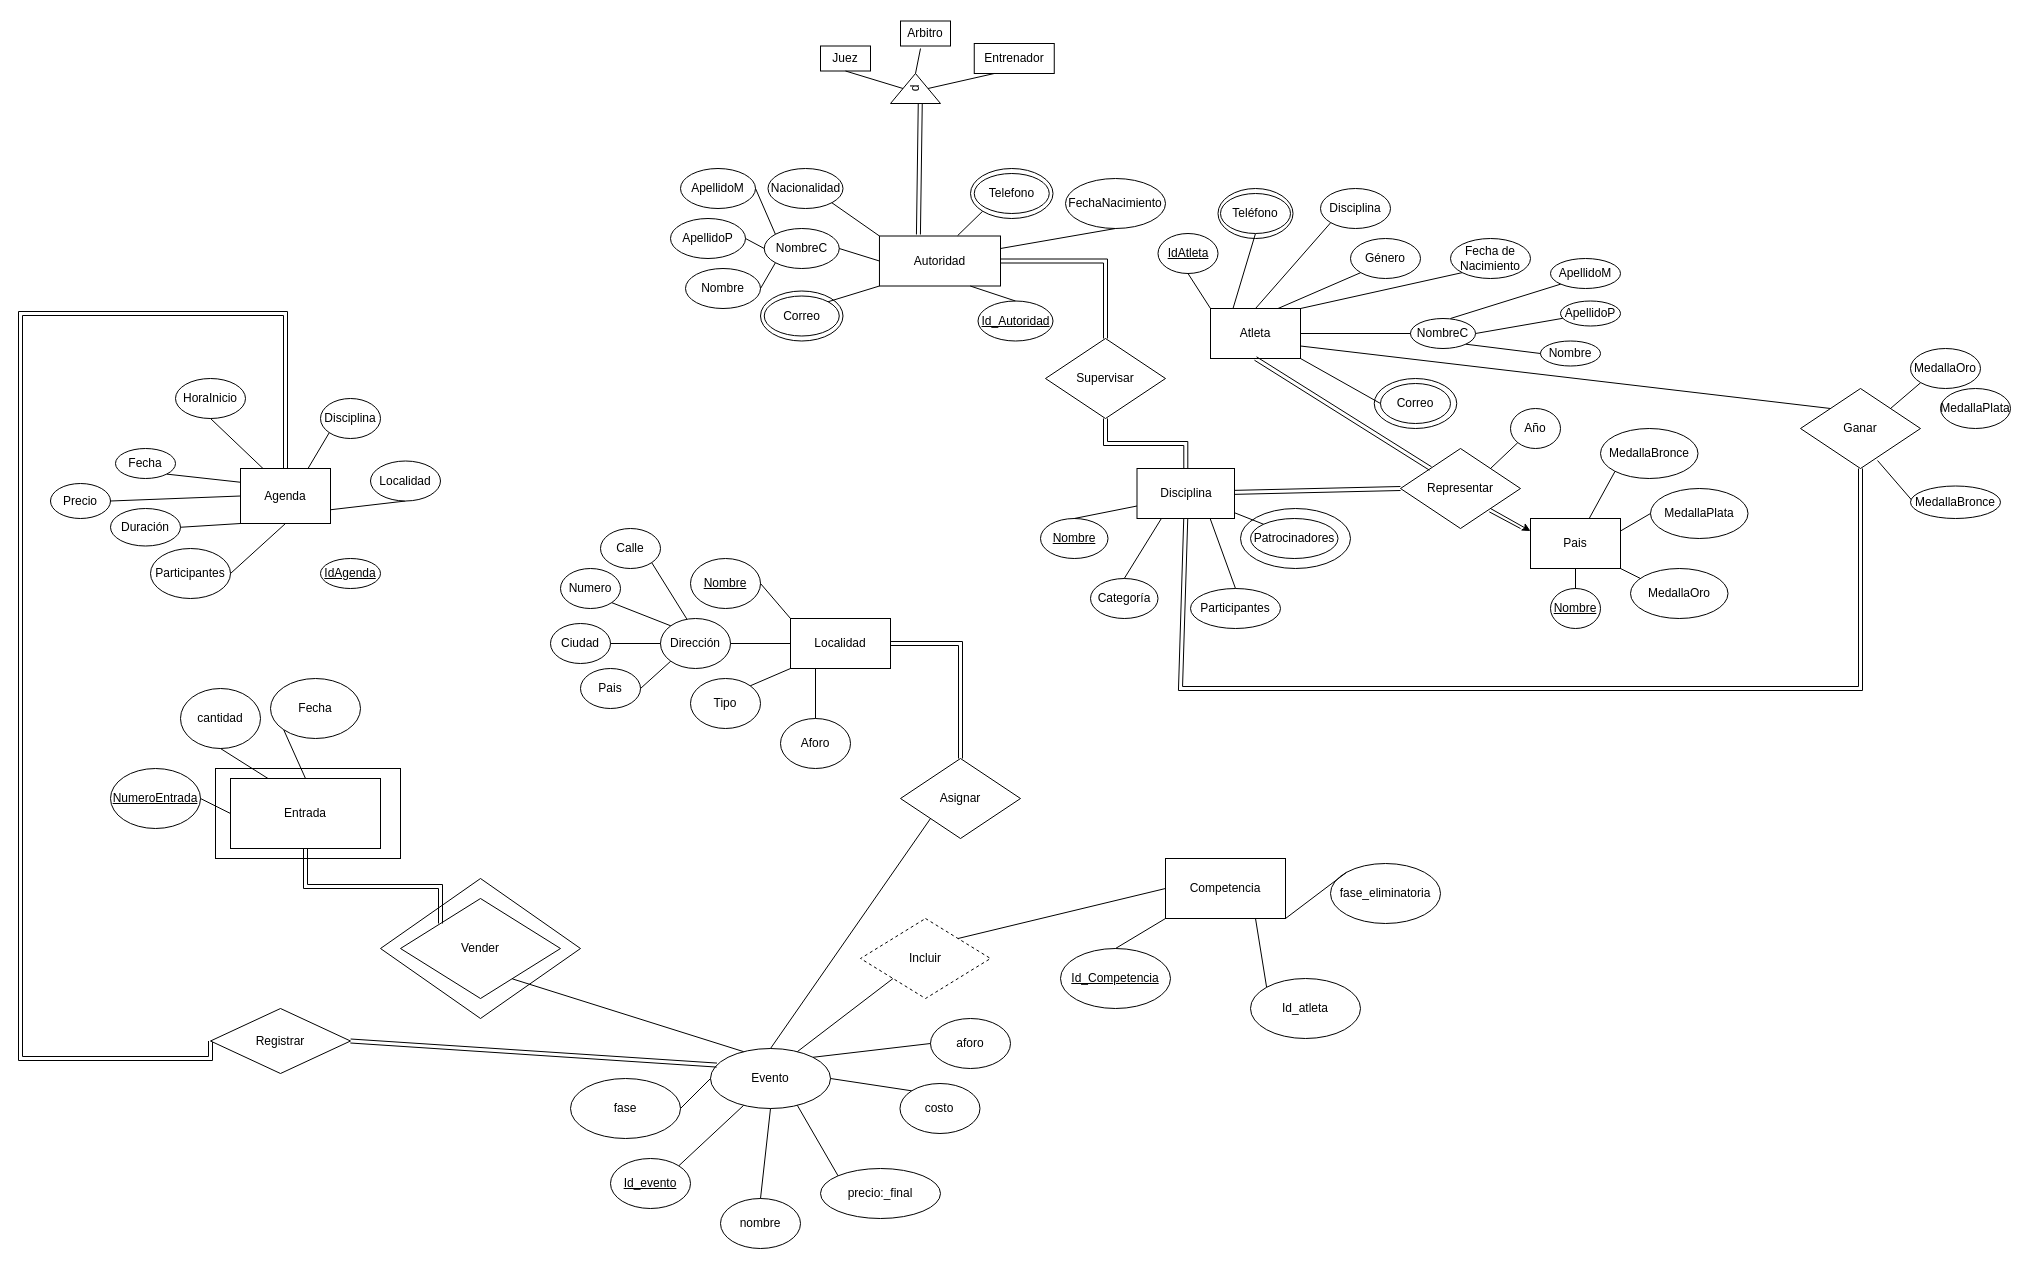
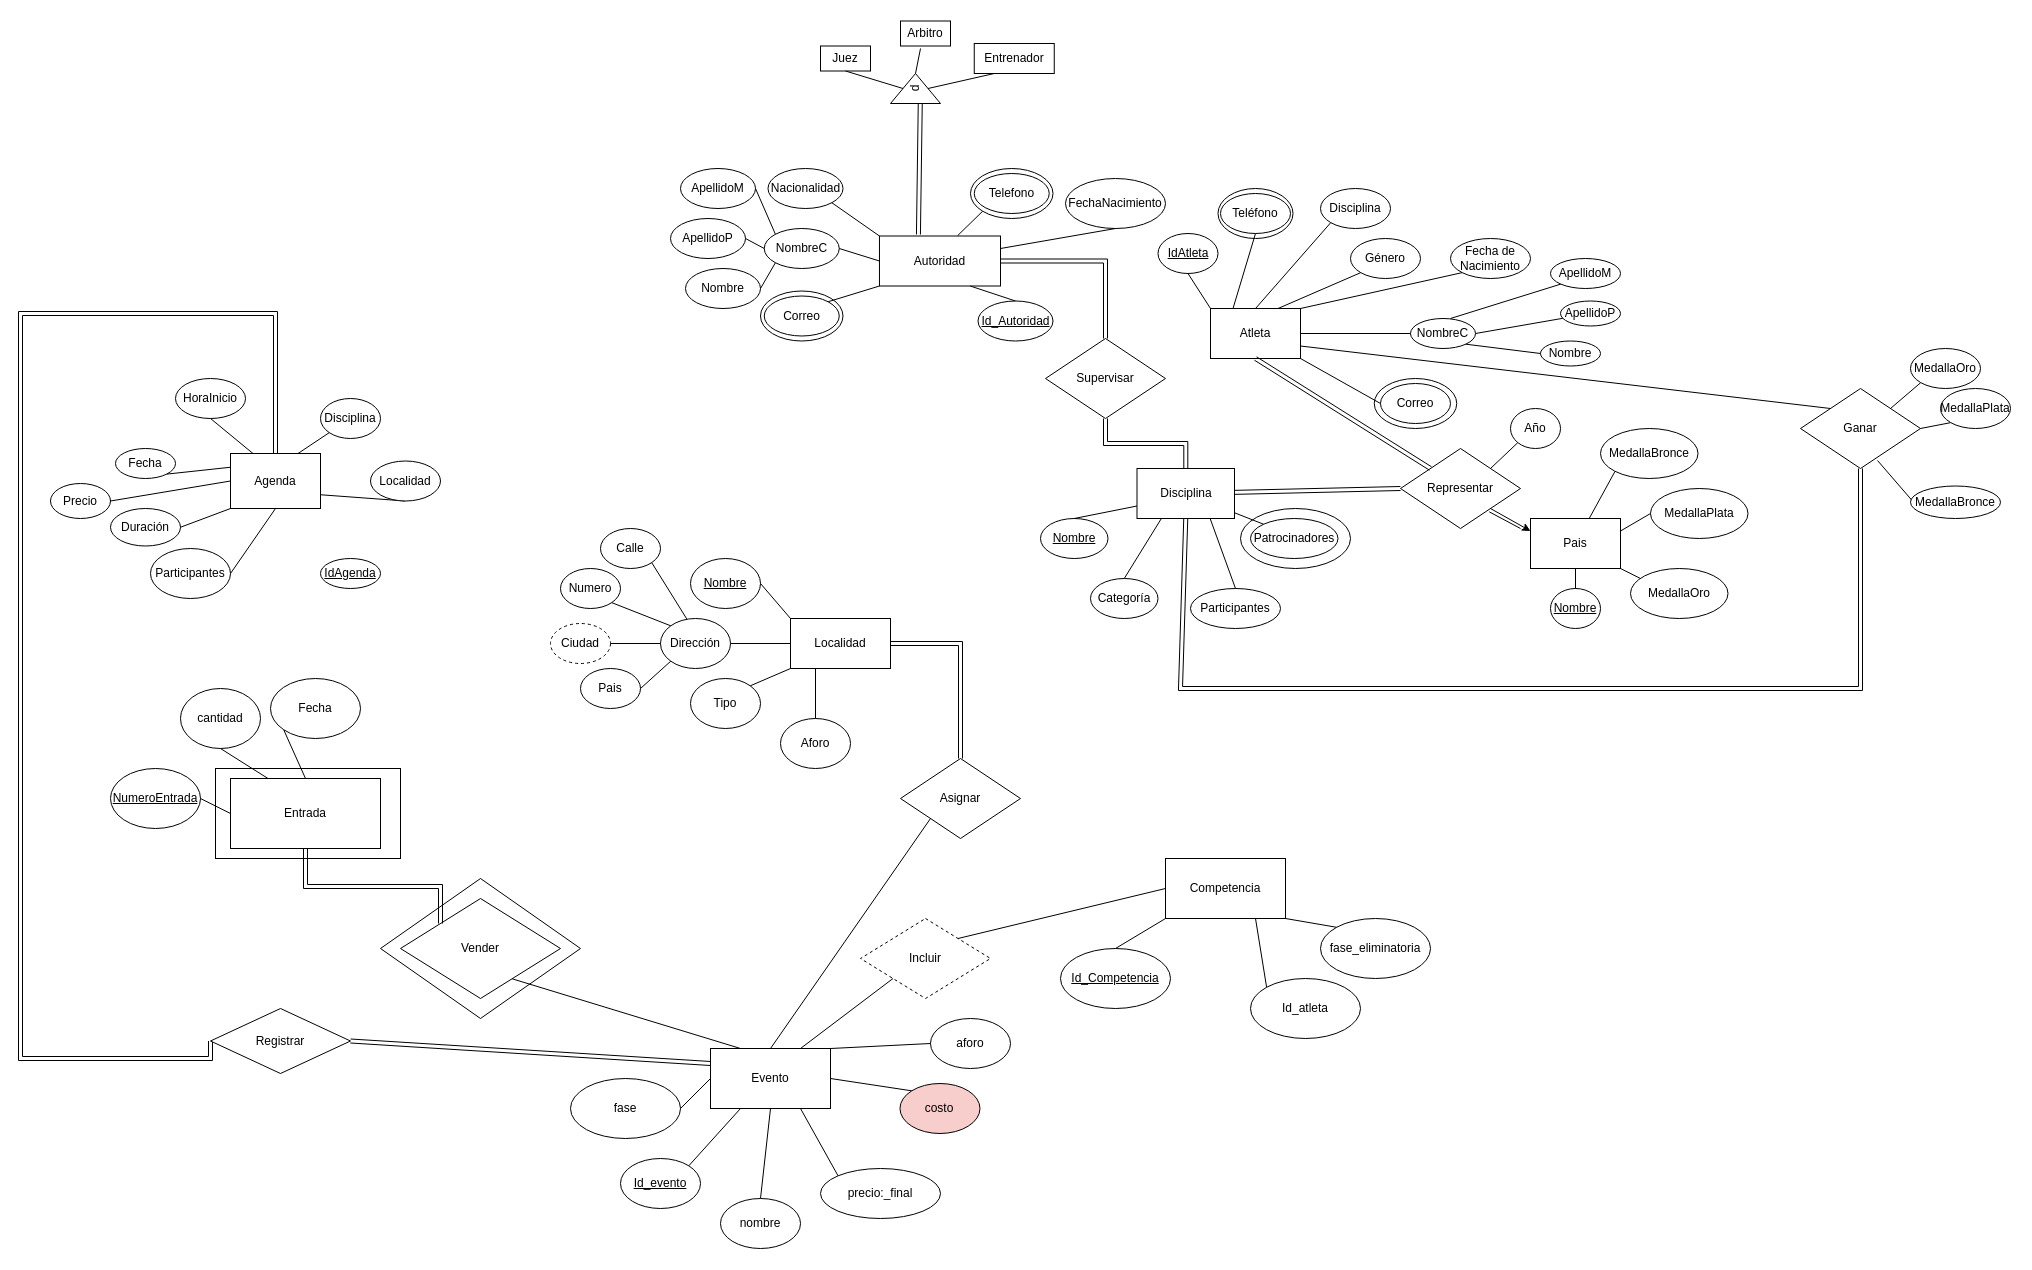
edge "MedallaPlata" -- "Ganar": added
node "Agenda": moved (286, 496) -> (276, 481)
node "Ciudad": style solid -> dashed
node "fase_eliminatoria": moved (1386, 894) -> (1376, 949)
node "Evento": shape ellipse -> rectangle
node "costo": fillcolor #ffffff -> #f8cecc
node "Id_evento": moved (651, 1184) -> (661, 1184)
